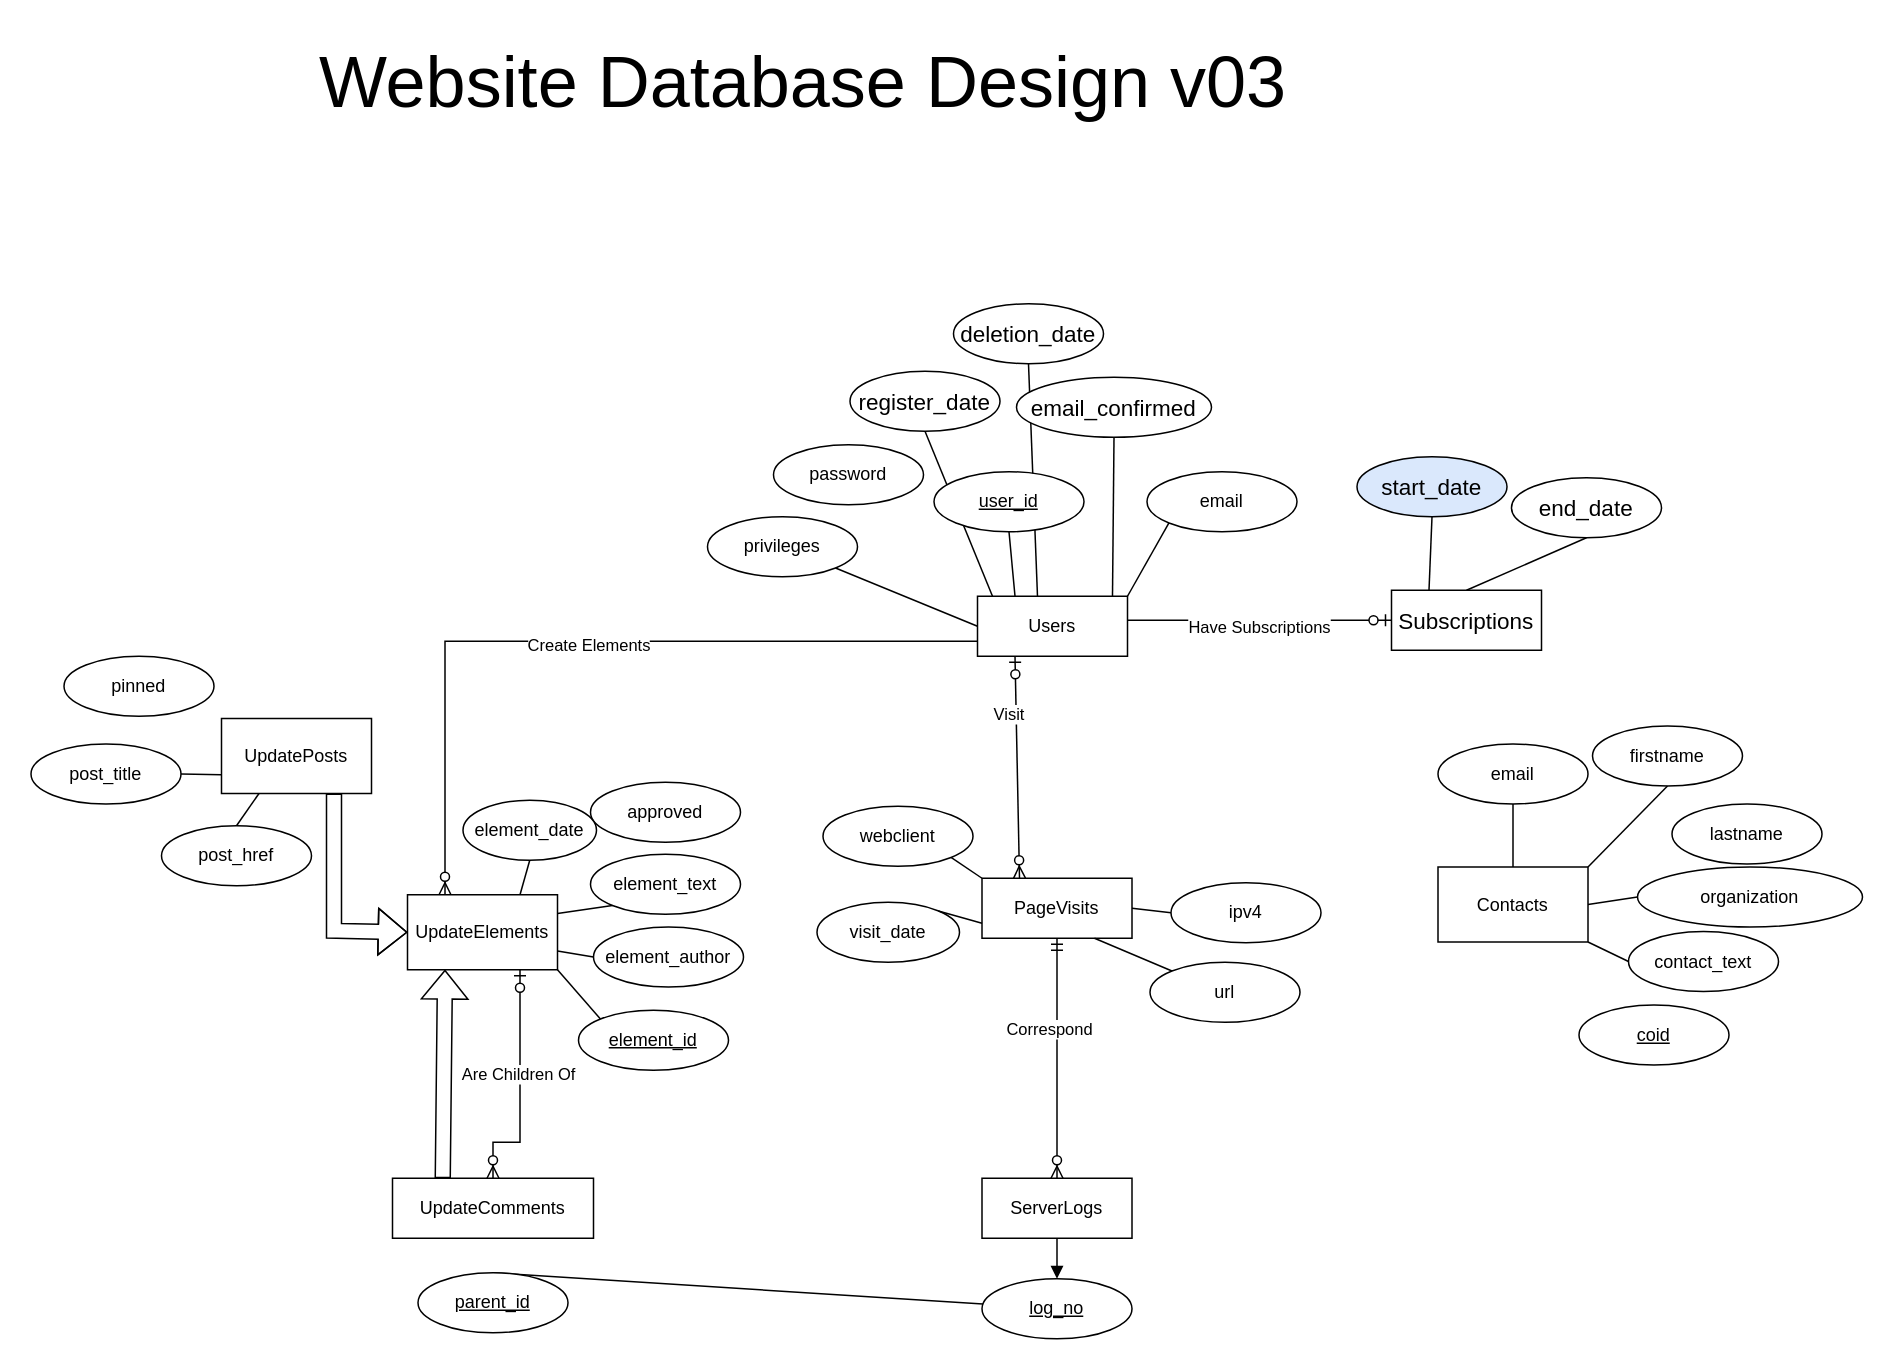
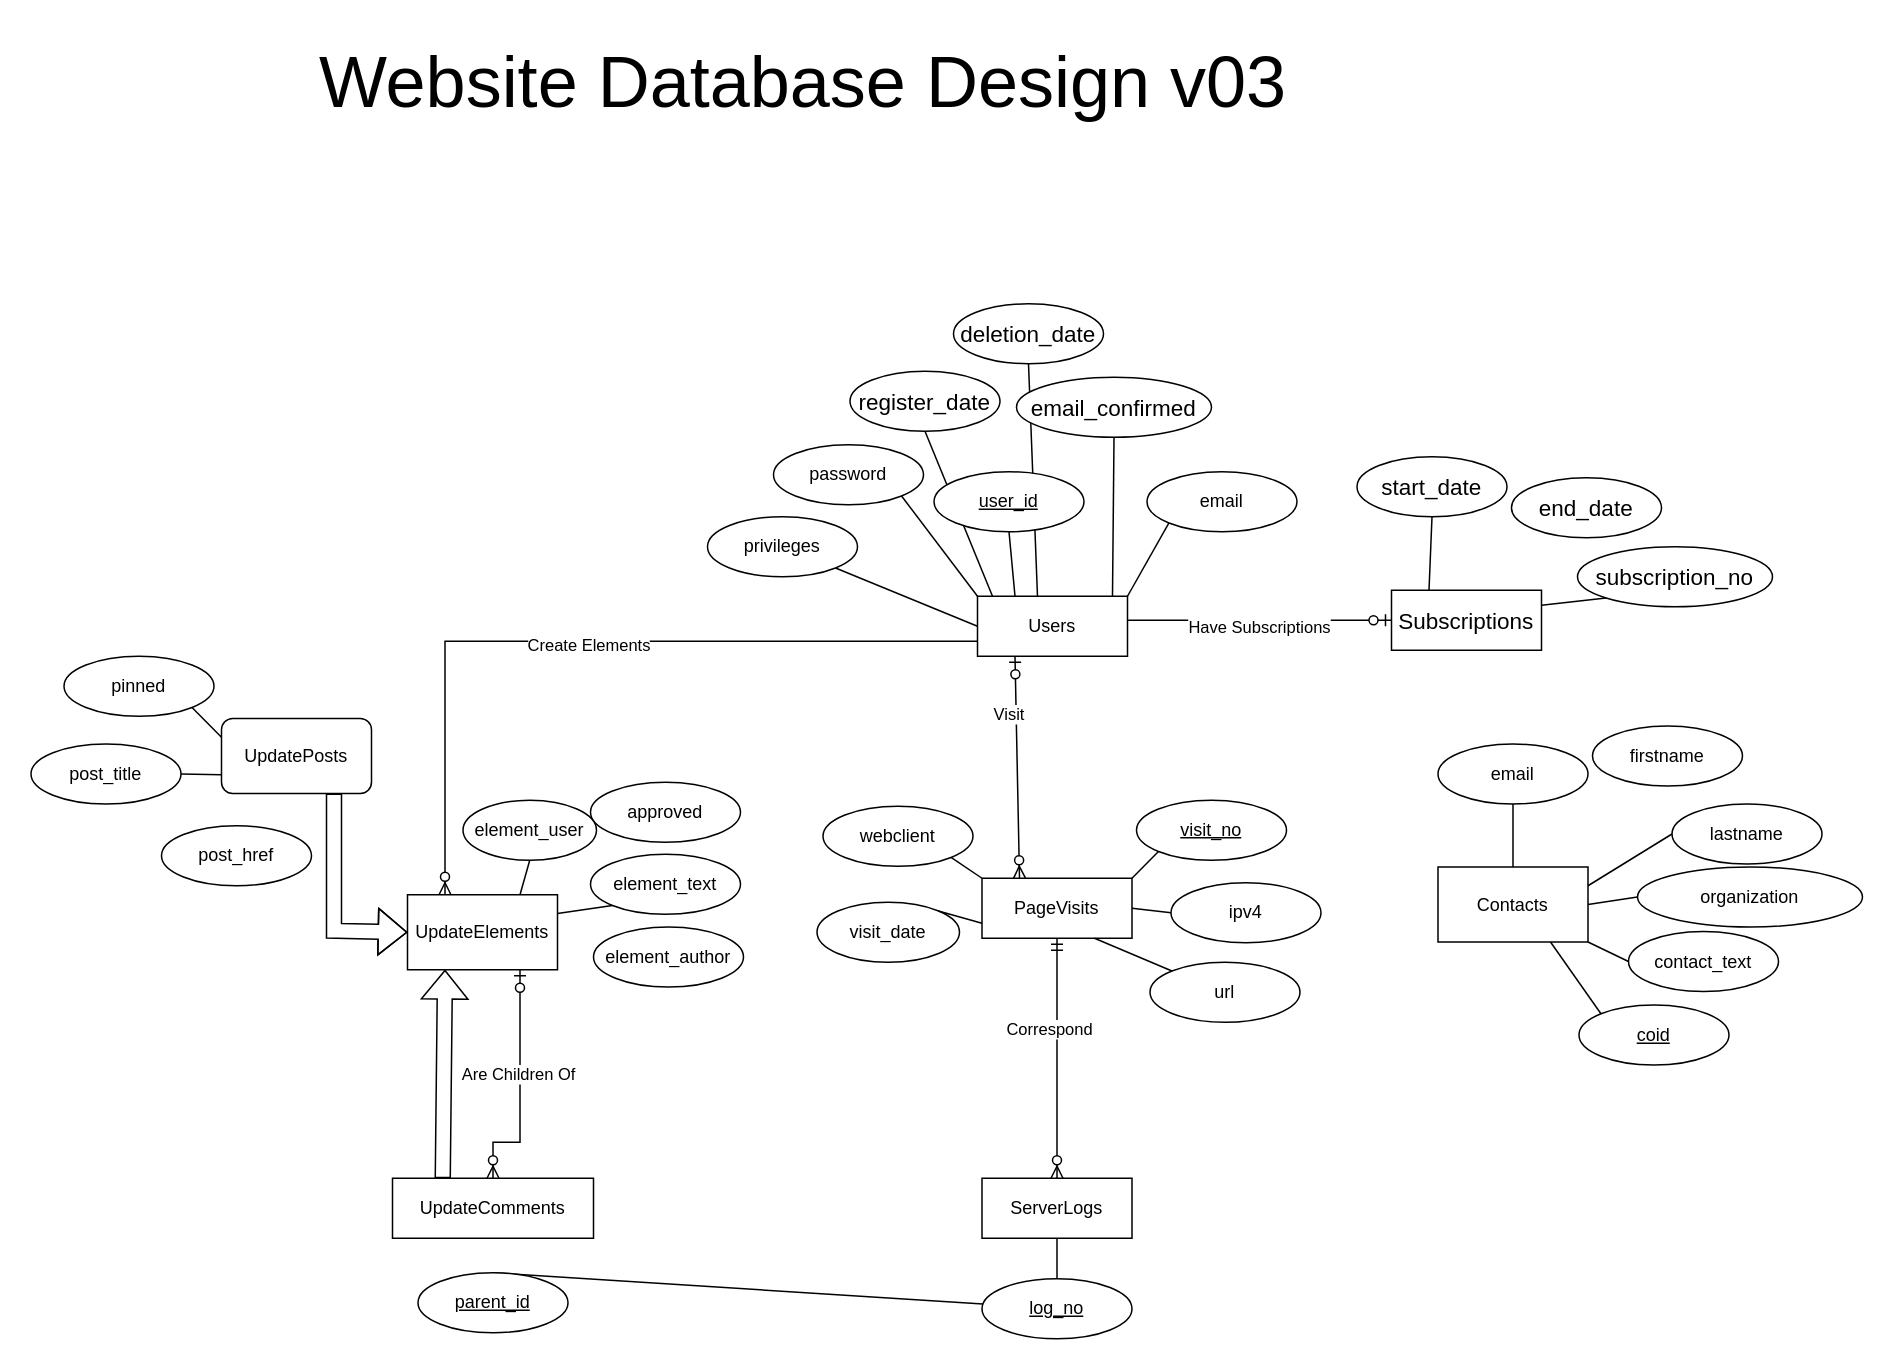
node "start_date": fillcolor #dae8fc -> #ffffff
edge "password" -- "Users": added
edge "end_date" -- "Subscriptions": removed
node "subscription_no": added
edge "subscription_no" -- "Subscriptions": added
edge "pinned" -- "UpdatePosts": added
node "UpdatePosts": shape rectangle -> rounded rectangle
edge "UpdatePosts" -- "post_href": removed
edge "firstname" -- "Contacts": removed
node "element_date": label "element_date" -> "element_user"
node "visit_no": added
edge "lastname" -- "Contacts": added
edge "visit_no" -- "PageVisits": added
edge "UpdateElements" -- "element_author": removed
edge "Contacts" -- "coid": added
edge "UpdateElements" -- "element_id": removed
node "element_id": removed
edge "ServerLogs" -> "log_no": arrowhead block -> none
